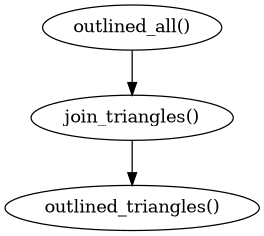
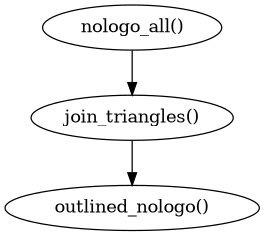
node "outlined_all()": label "outlined_all()" -> "nologo_all()"
node "outlined_triangles()": label "outlined_triangles()" -> "outlined_nologo()"
